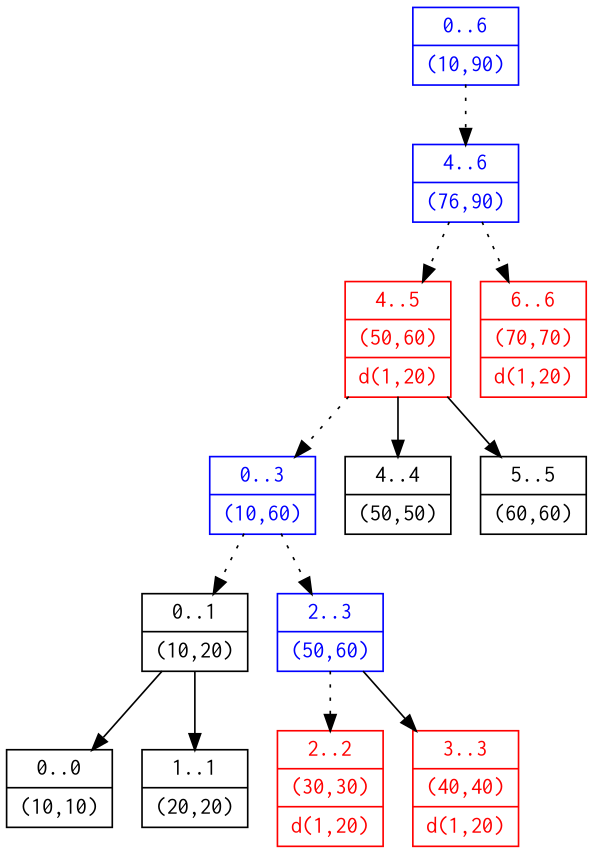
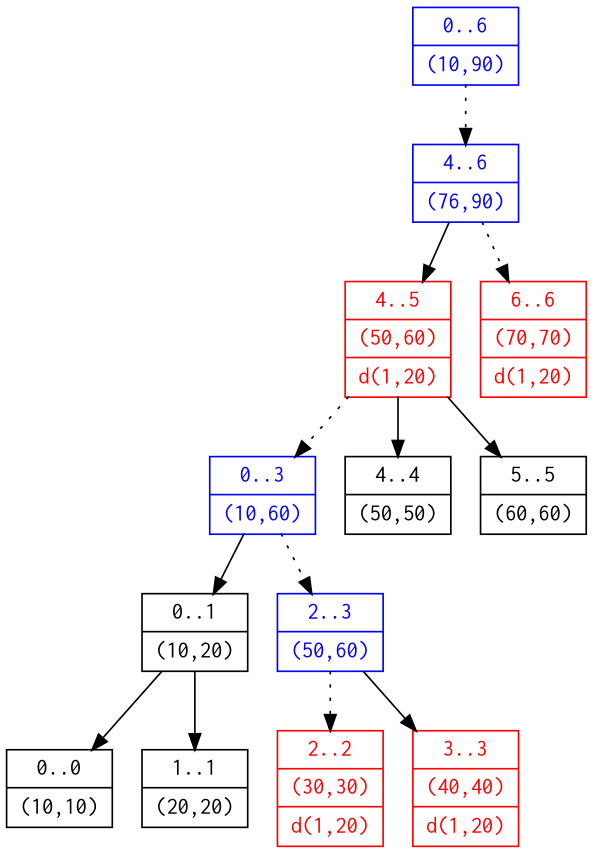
edge "4..6" -> "4..5": style dotted -> solid
edge "0..3" -> "0..1": style dotted -> solid
